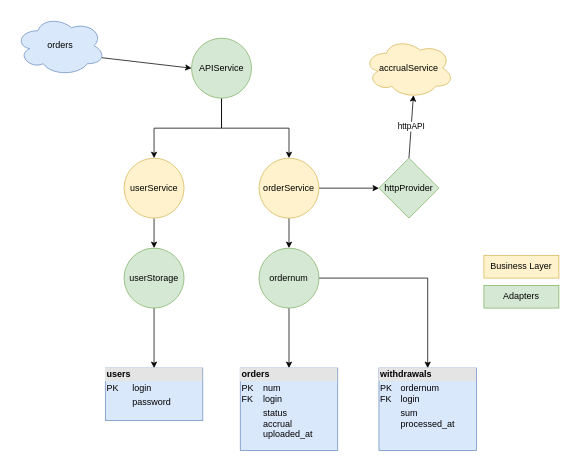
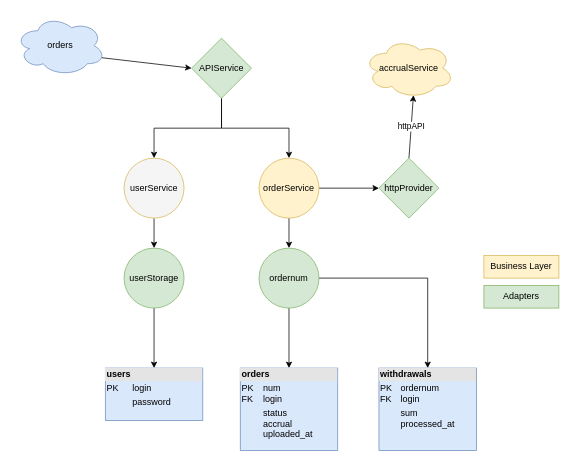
node "APIService": shape ellipse -> diamond
node "userService": fillcolor #fff2cc -> #f5f5f5
